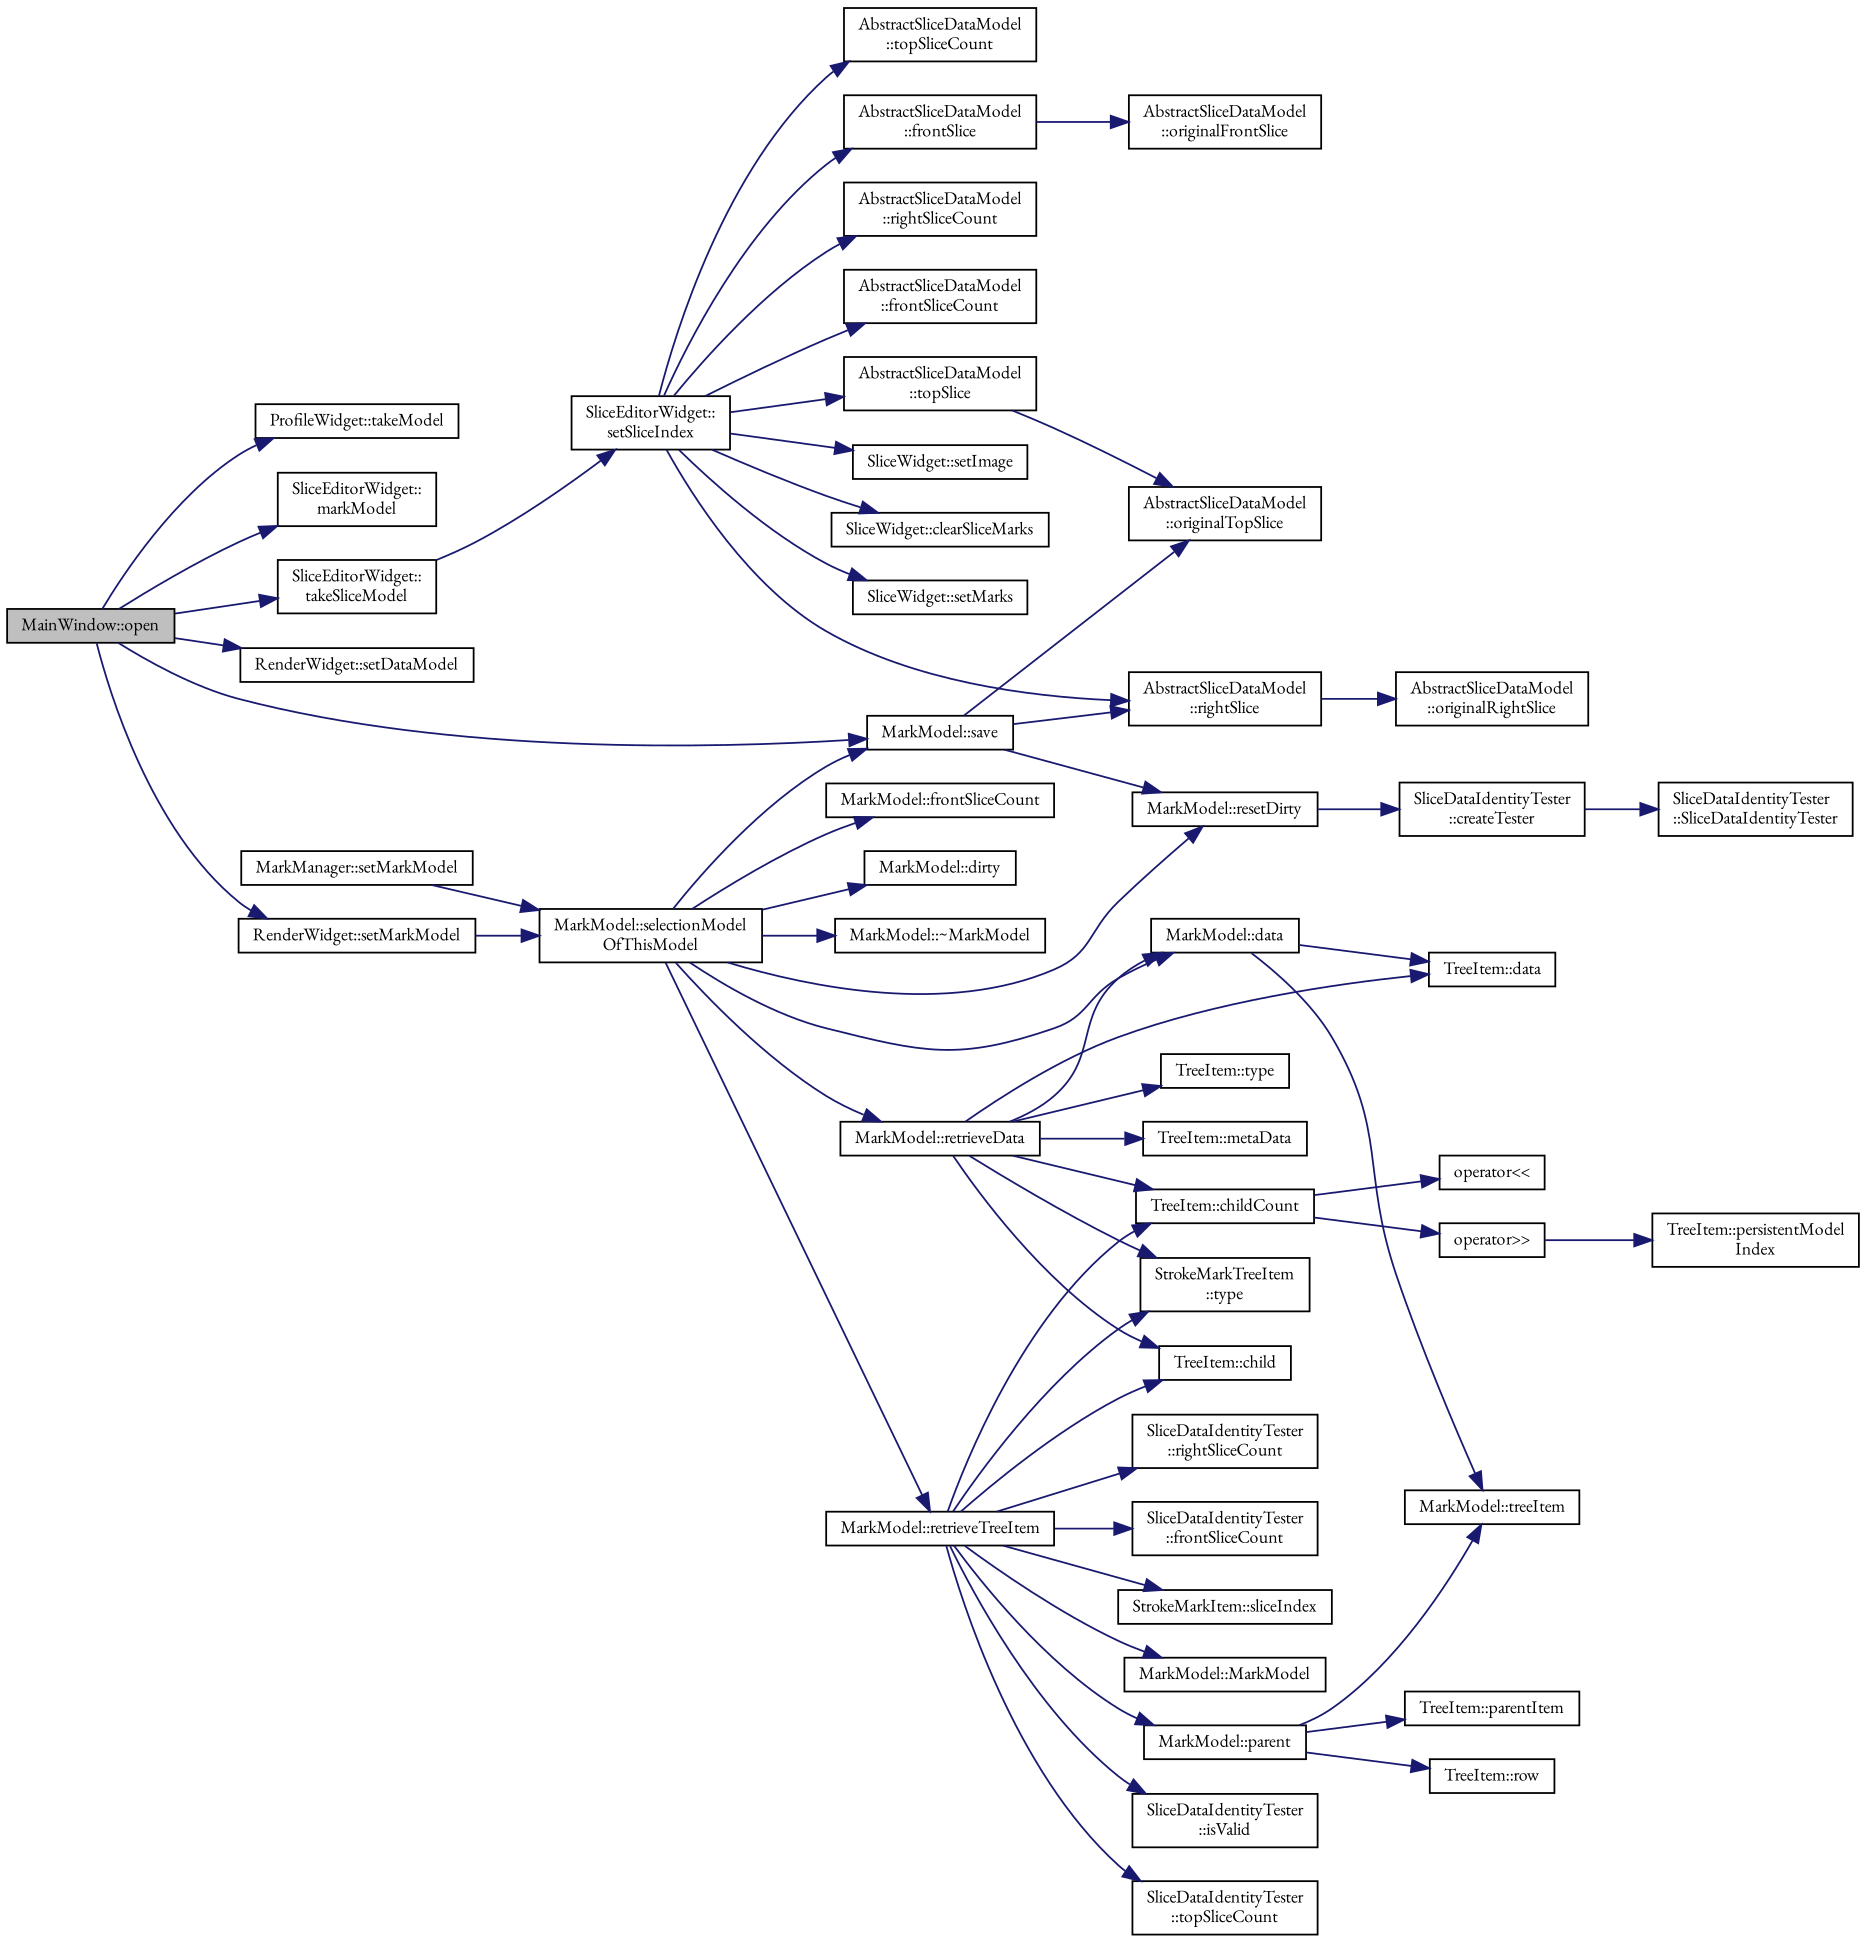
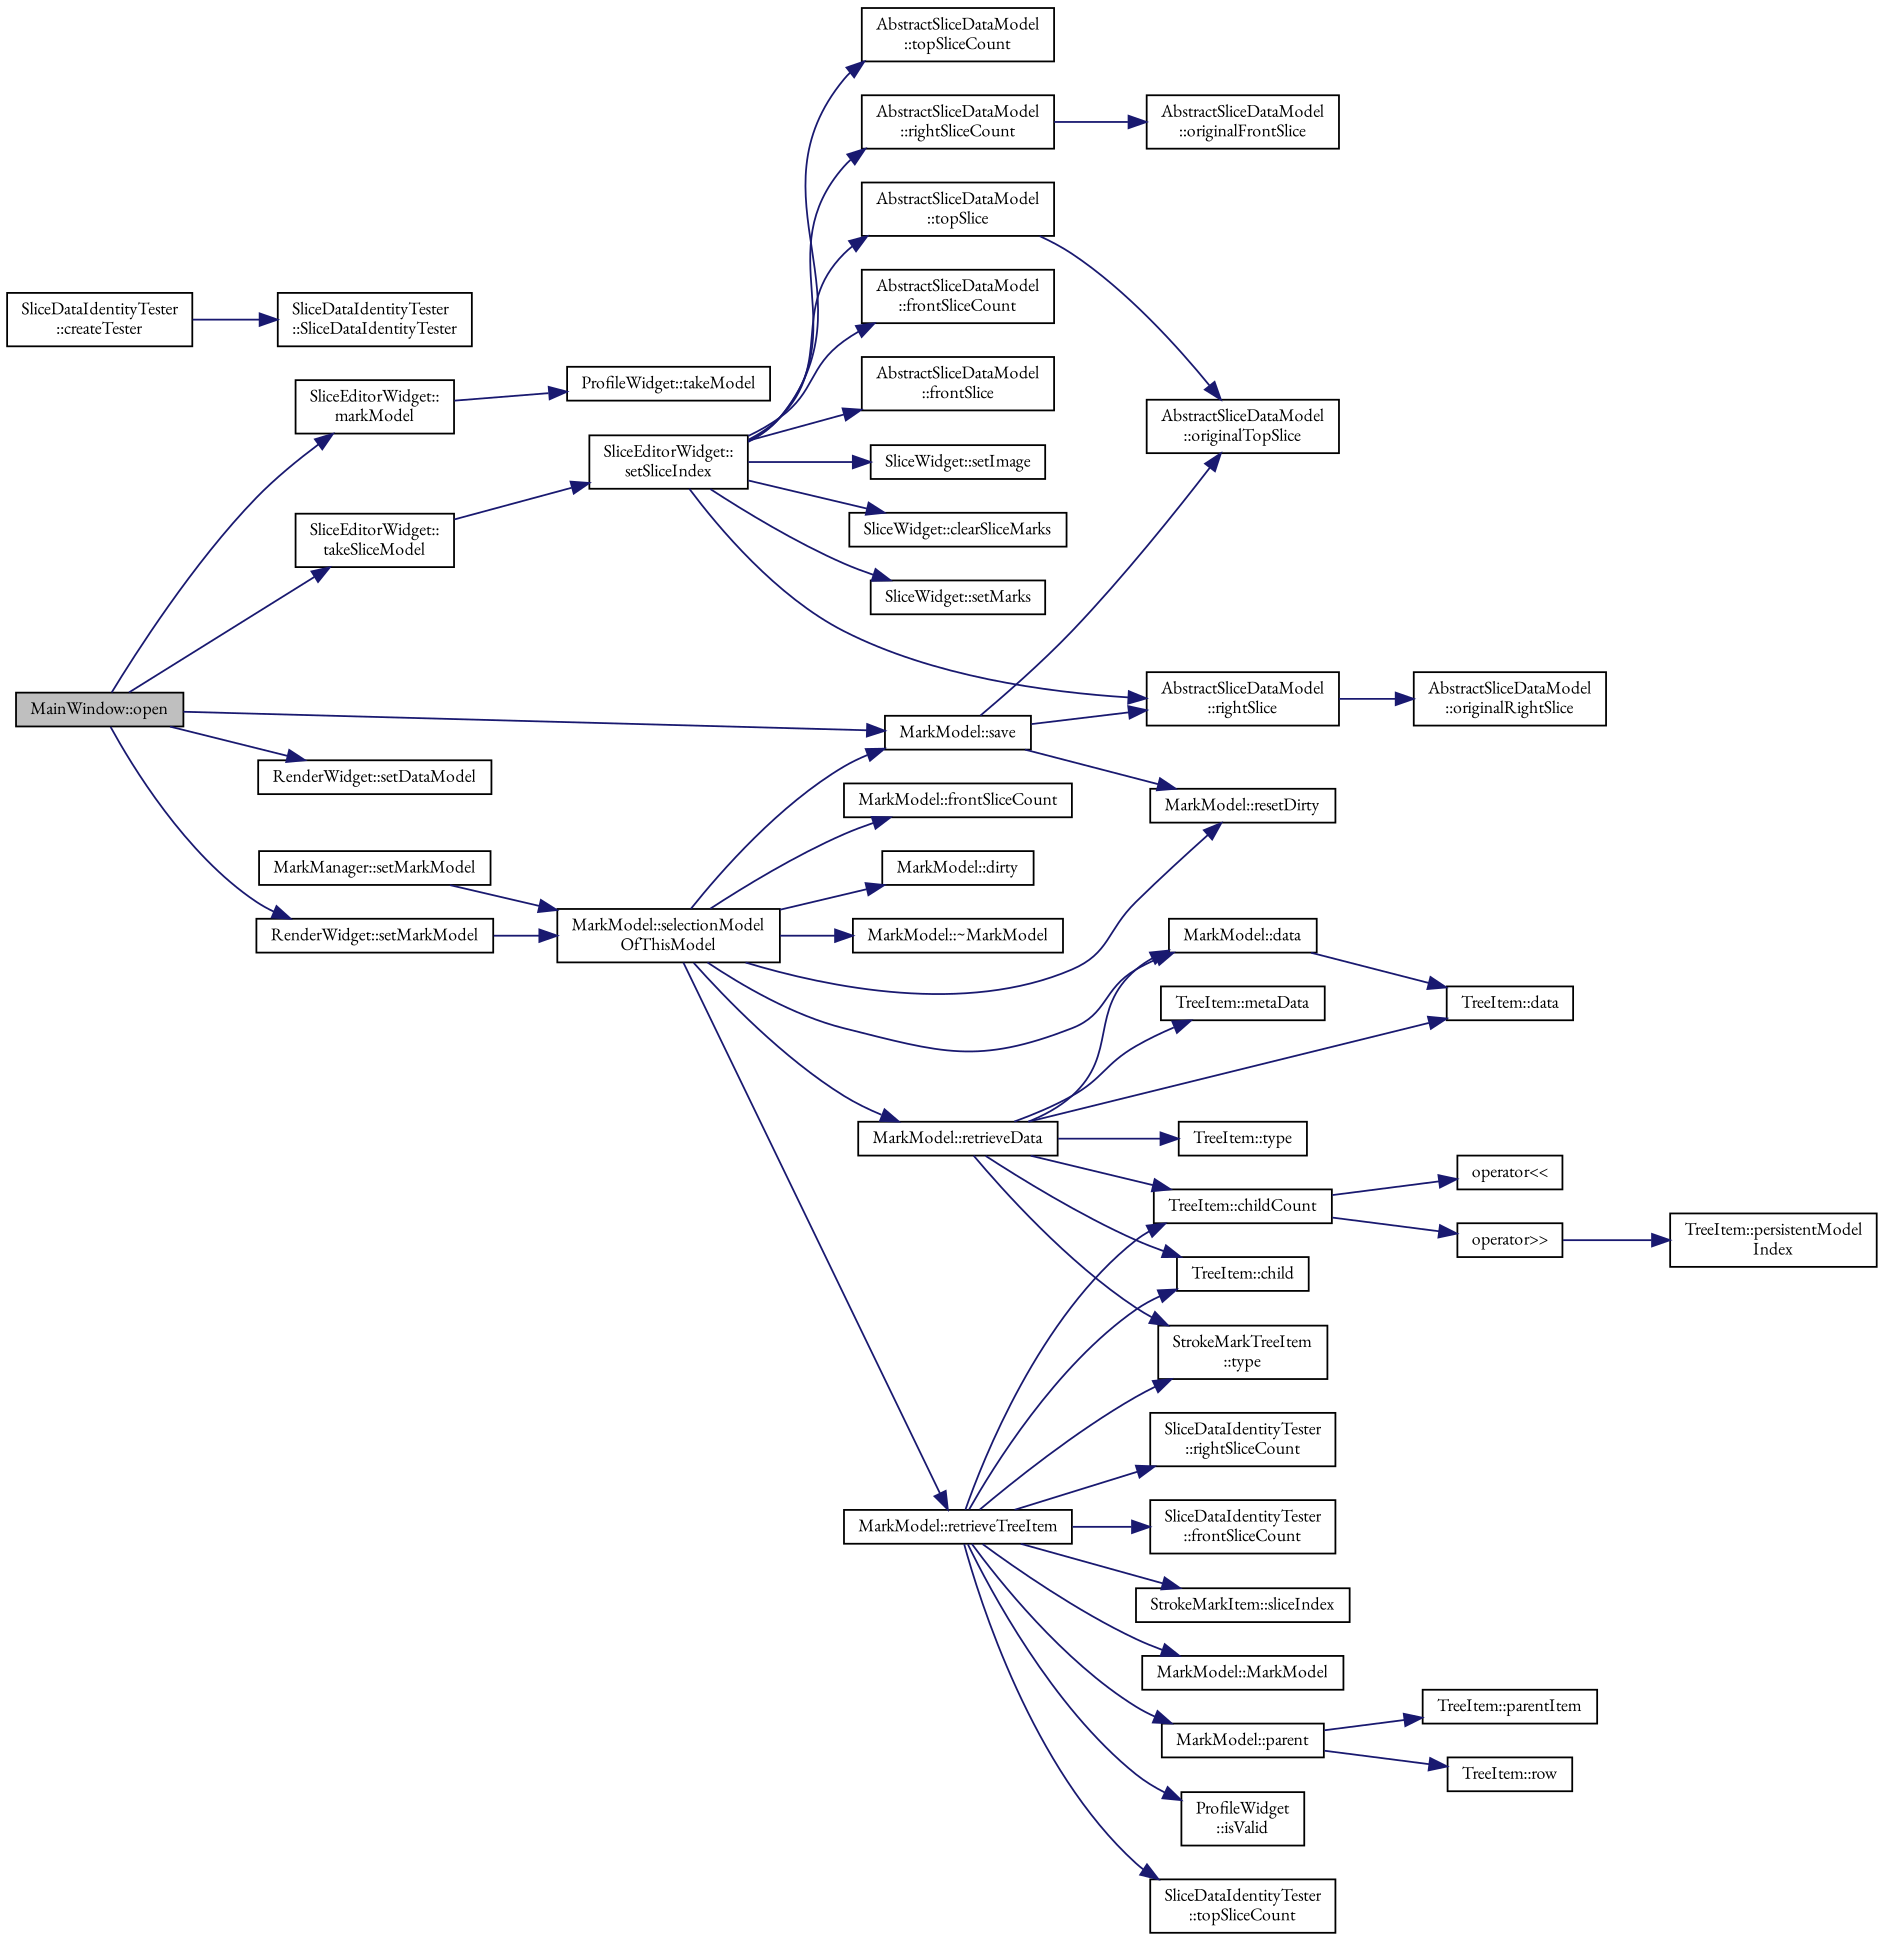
edge "AbstractSliceDataModel ::frontSlice" -> "AbstractSliceDataModel ::originalFrontSlice": now "AbstractSliceDataModel ::rightSliceCount" -> "AbstractSliceDataModel ::originalFrontSlice"
edge "MainWindow::open" -> "ProfileWidget::takeModel": now "SliceEditorWidget:: markModel" -> "ProfileWidget::takeModel"
edge "MarkModel::resetDirty" -> "SliceDataIdentityTester ::createTester": removed
node "MarkModel::treeItem": removed
node "SliceDataIdentityTester ::isValid": label "SliceDataIdentityTester ::isValid" -> "ProfileWidget ::isValid"
